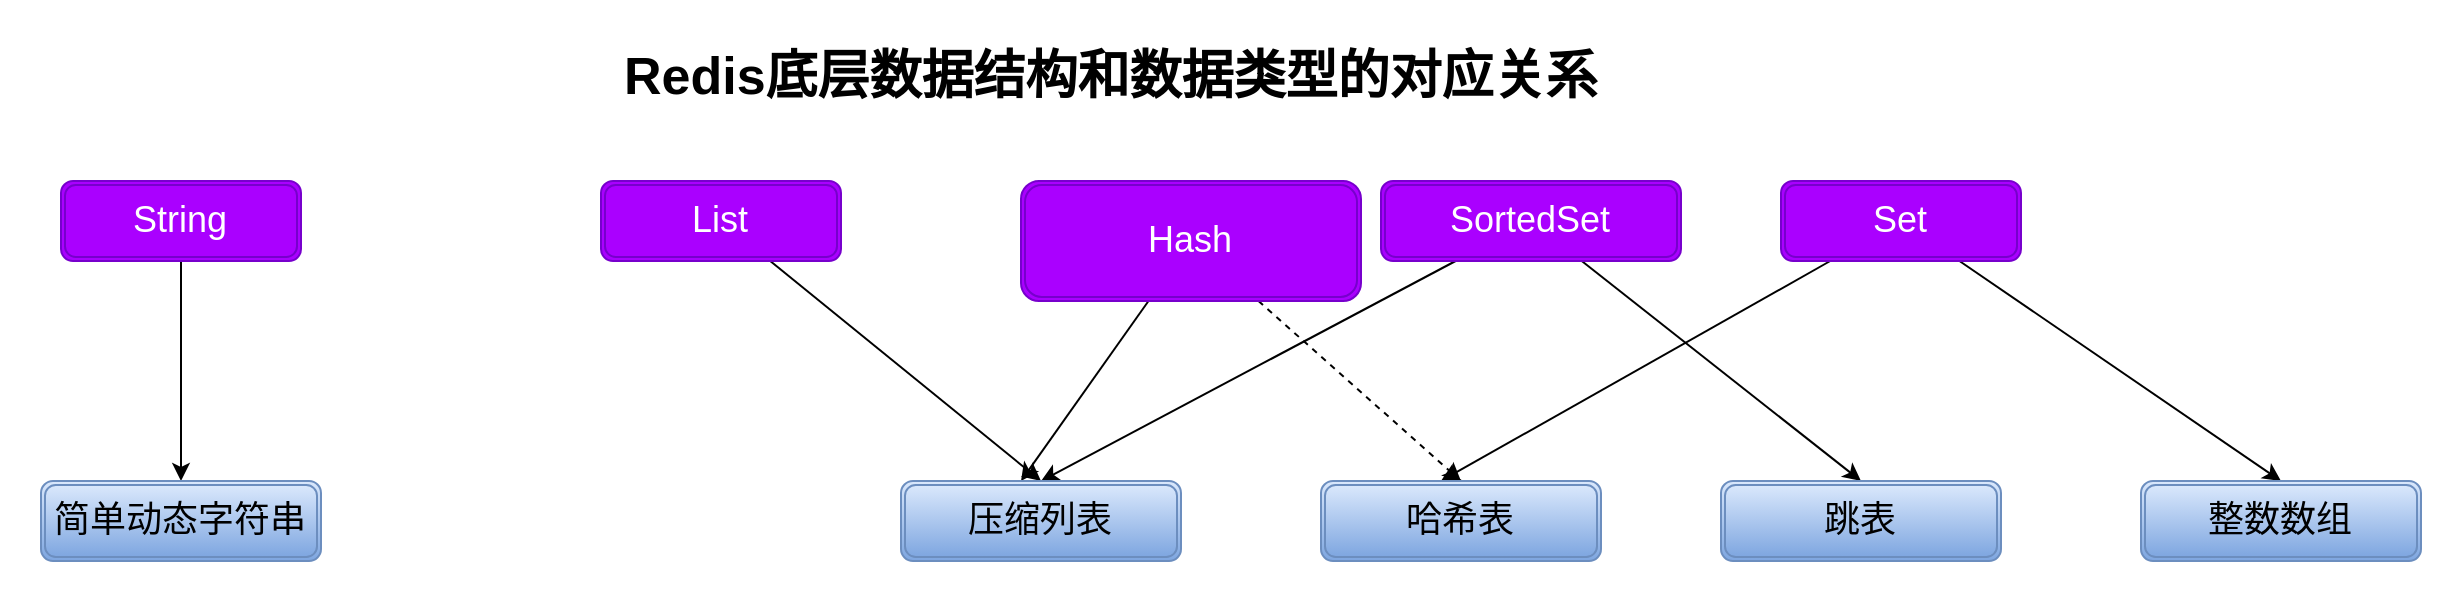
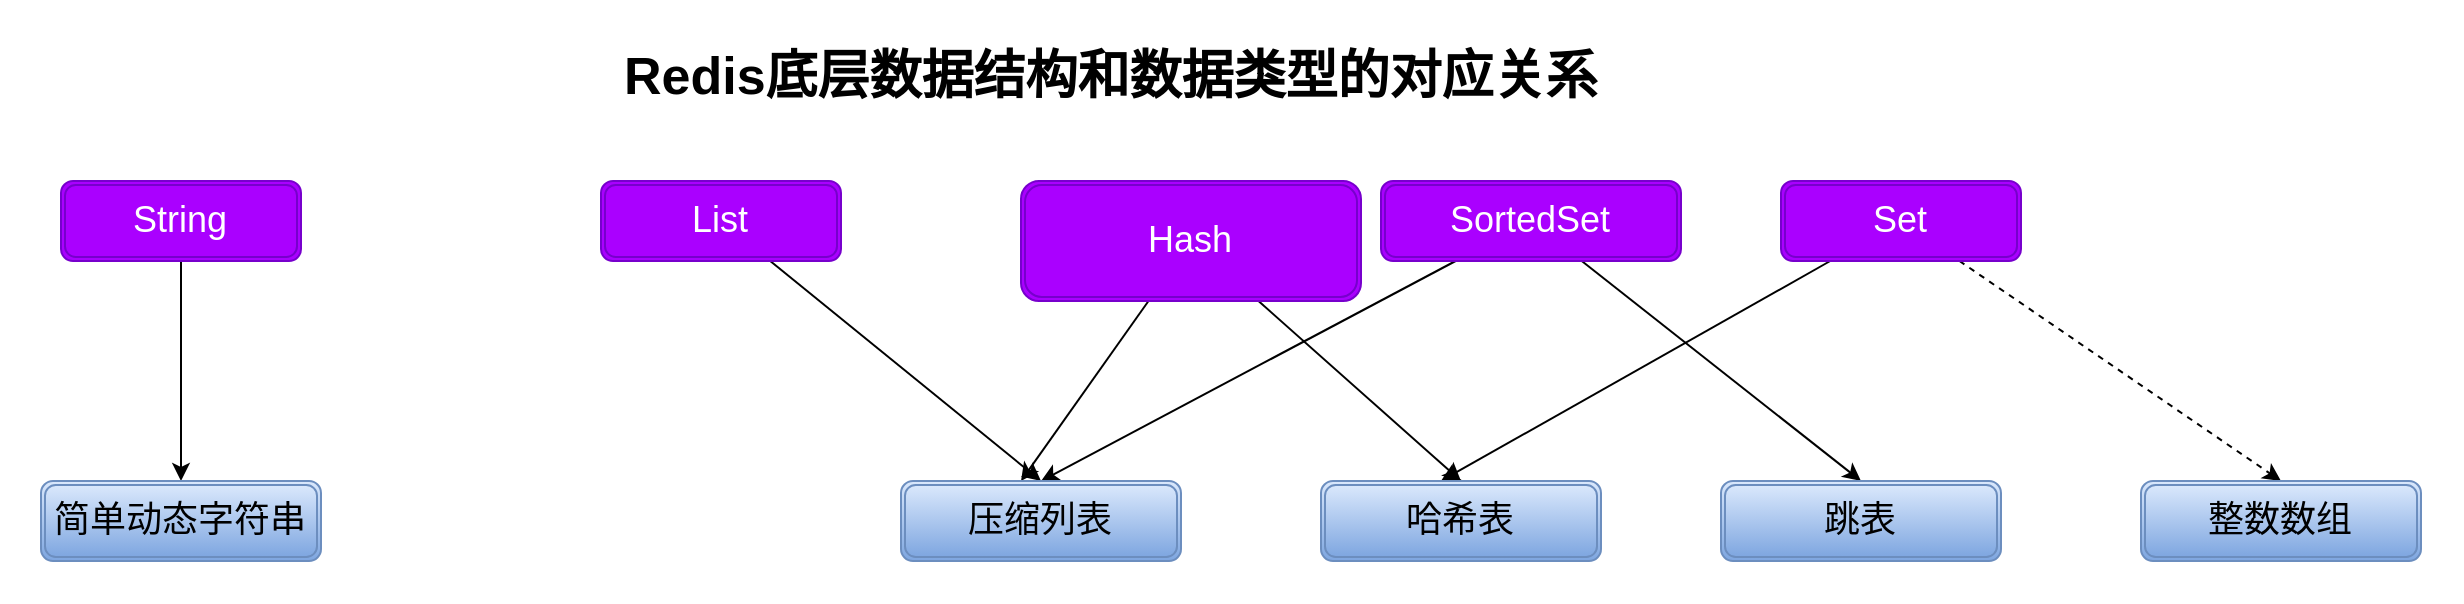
edge "Set" -> "整数数组": style solid -> dashed
edge "Hash" -> "哈希表": style dashed -> solid
